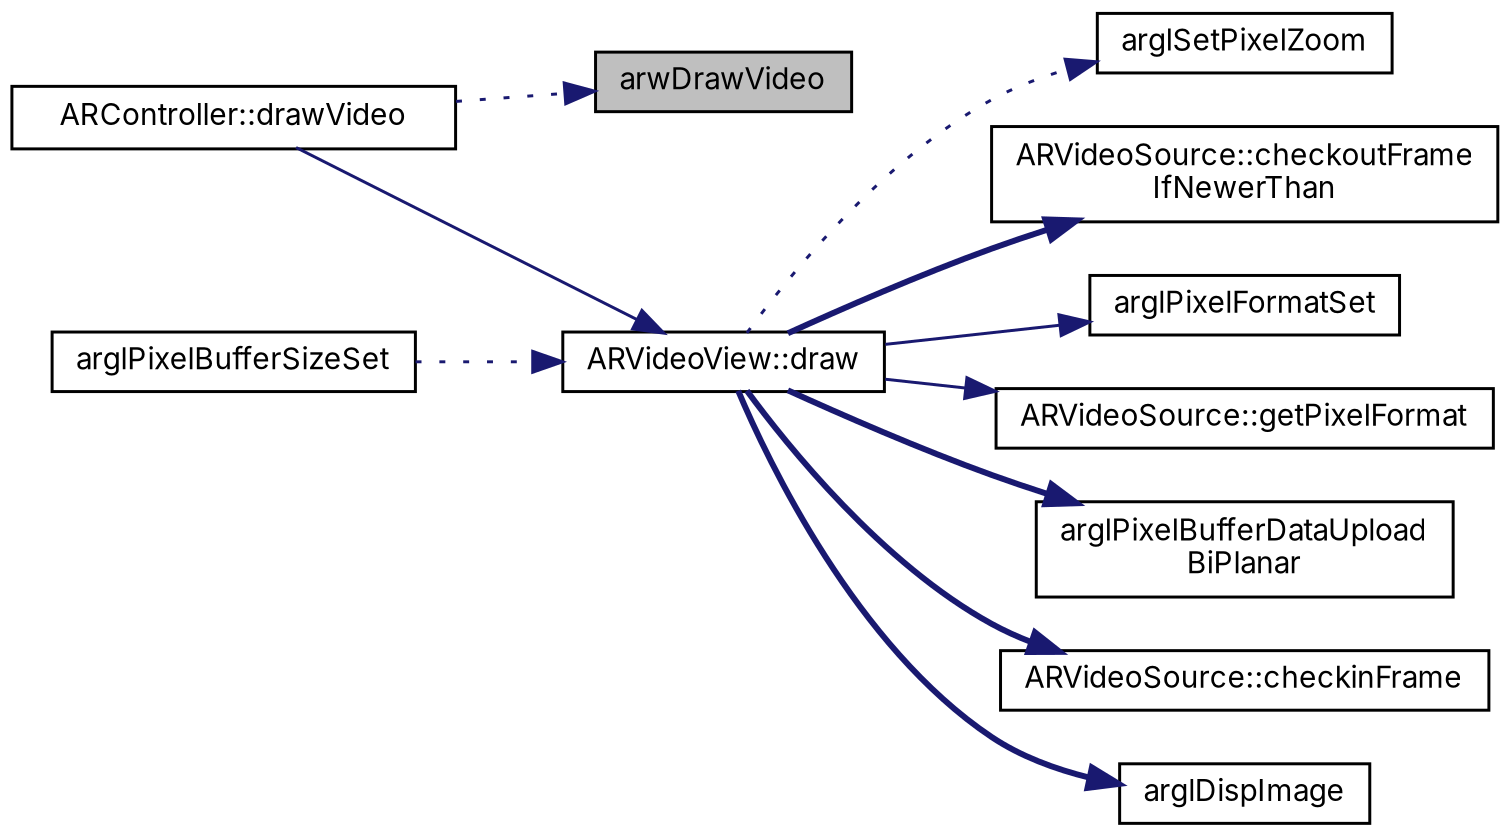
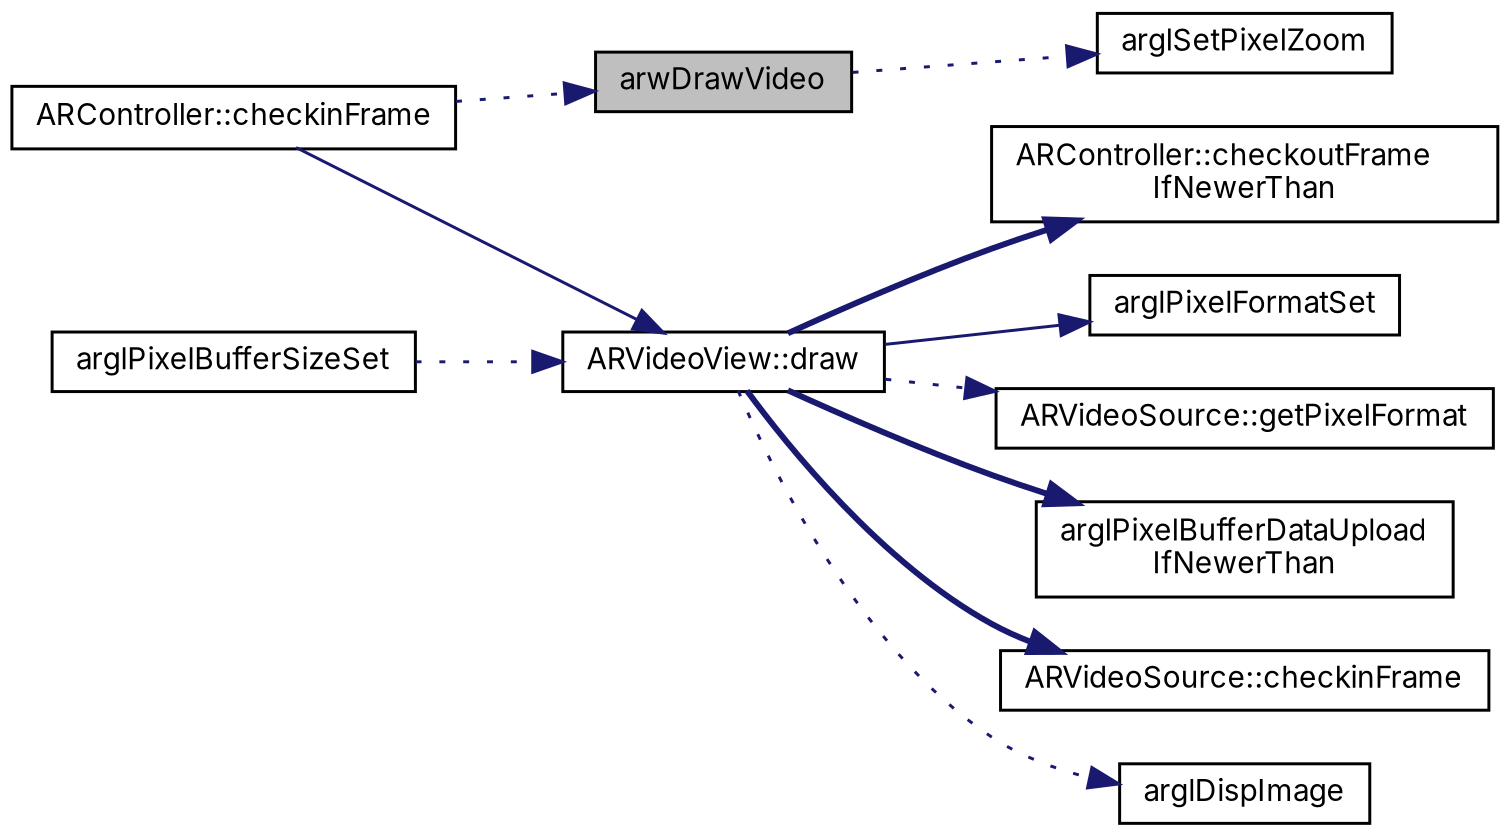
node "ARController::drawVideo": label "ARController::drawVideo" -> "ARController::checkinFrame"
node "ARVideoSource::checkoutFrame IfNewerThan": label "ARVideoSource::checkoutFrame IfNewerThan" -> "ARController::checkoutFrame IfNewerThan"
edge "ARVideoView::draw" -> "arglSetPixelZoom": now "arwDrawVideo" -> "arglSetPixelZoom"
edge "ARVideoView::draw" -> "ARVideoSource::getPixelFormat": style solid -> dotted
node "arglPixelBufferDataUpload BiPlanar": label "arglPixelBufferDataUpload BiPlanar" -> "arglPixelBufferDataUpload IfNewerThan"
edge "ARVideoView::draw" -> "arglDispImage": style bold -> dotted
